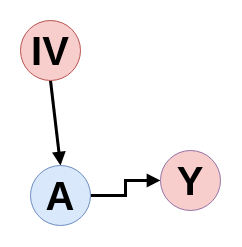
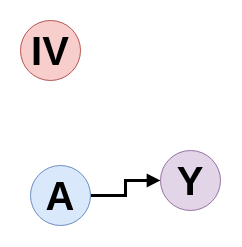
edge "IV" -> "A": removed
node "Y": fillcolor #f8cecc -> #e1d5e7
